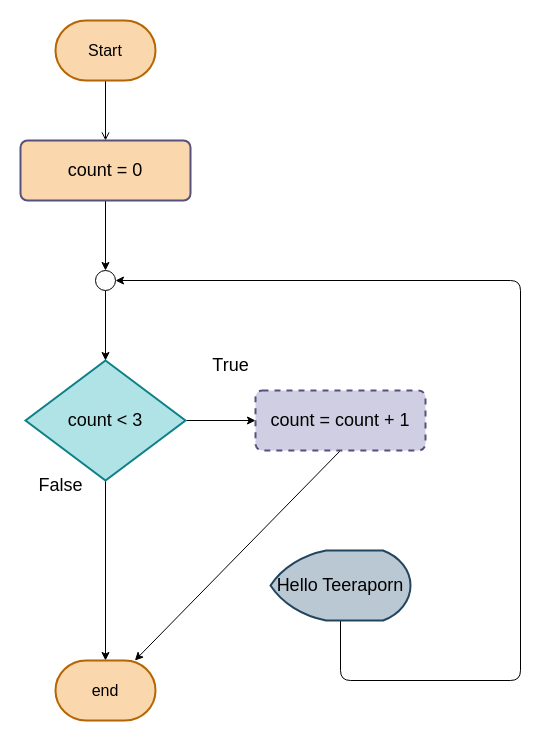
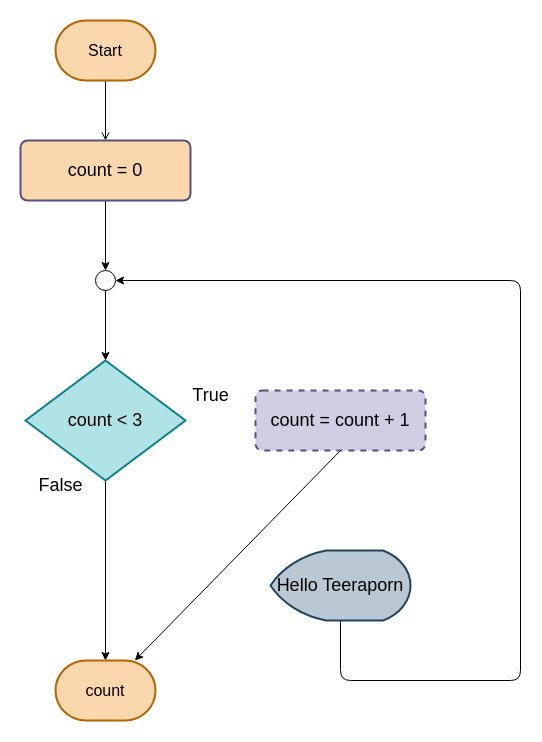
node "True": moved (231, 366) -> (211, 396)
edge "count < 3" -> "count = count + 1": removed
node "end": label "end" -> "count"
